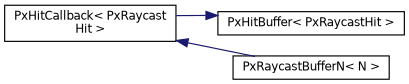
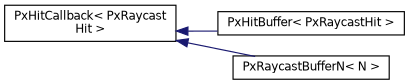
edge "PxHitCallback< PxRaycast Hit >" -> "PxHitBuffer< PxRaycastHit >": reversed
